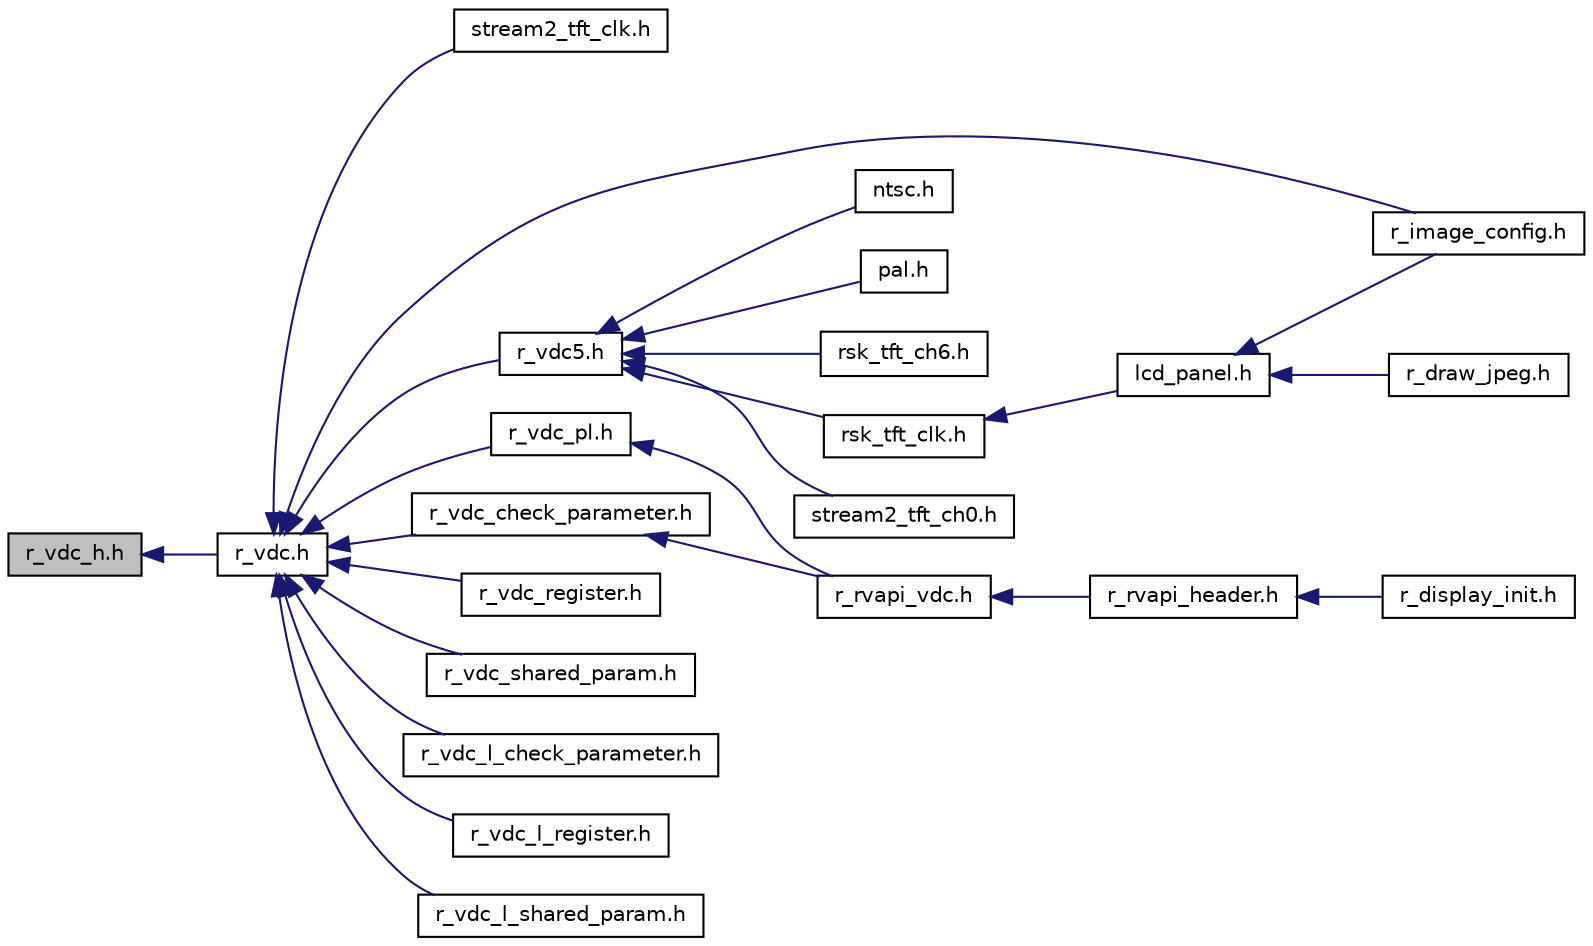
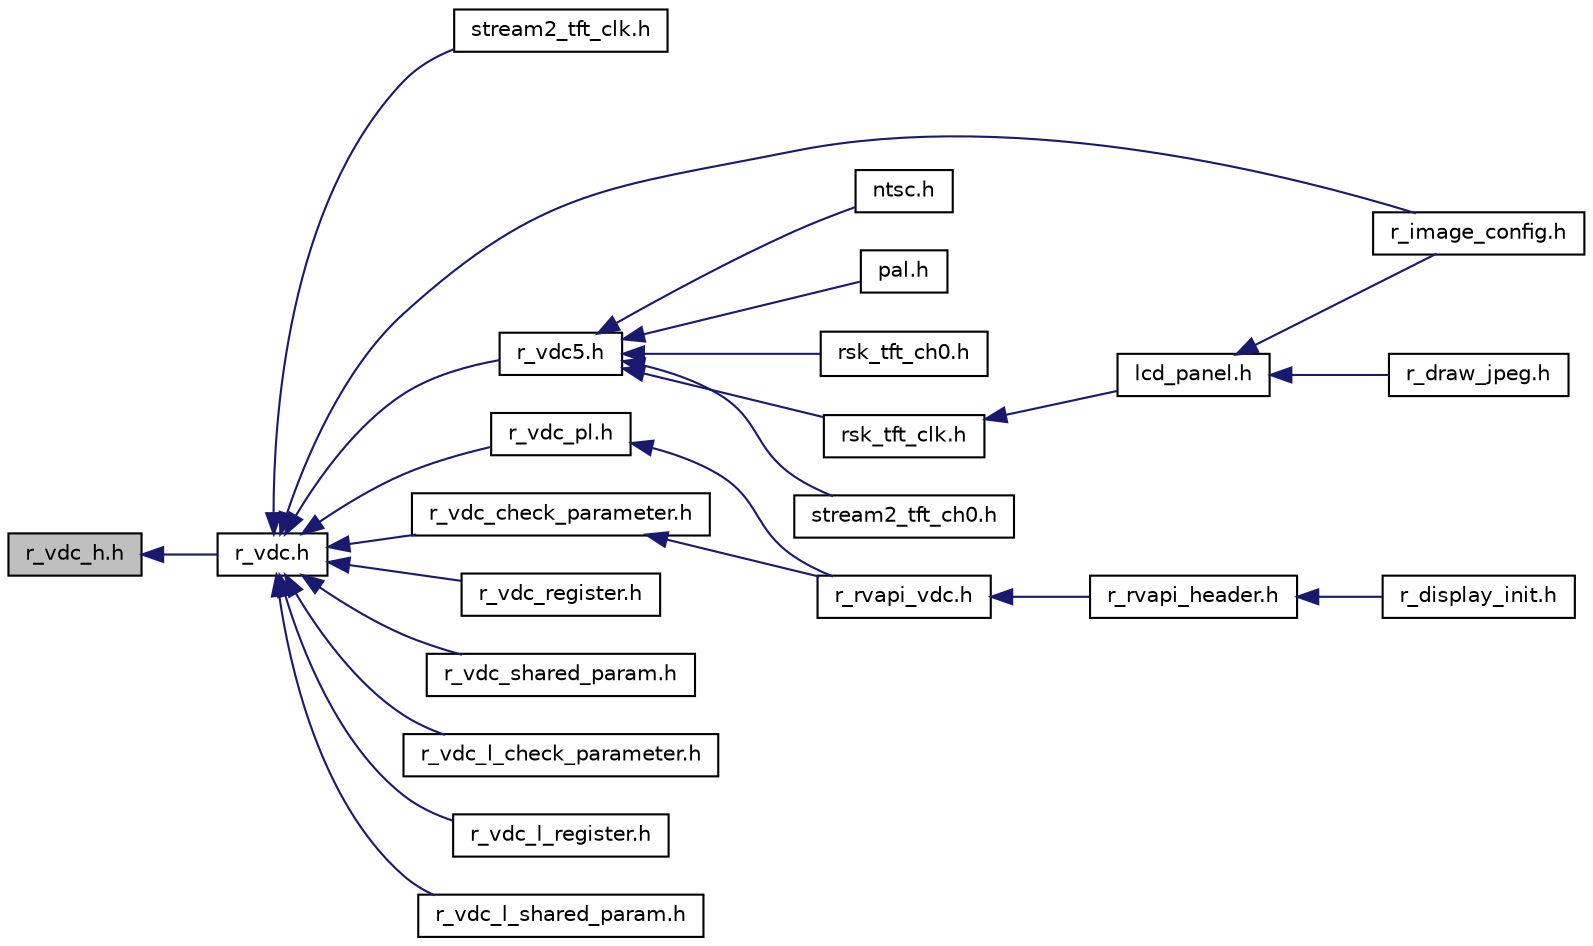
node "rsk_tft_ch6.h": label "rsk_tft_ch6.h" -> "rsk_tft_ch0.h"
